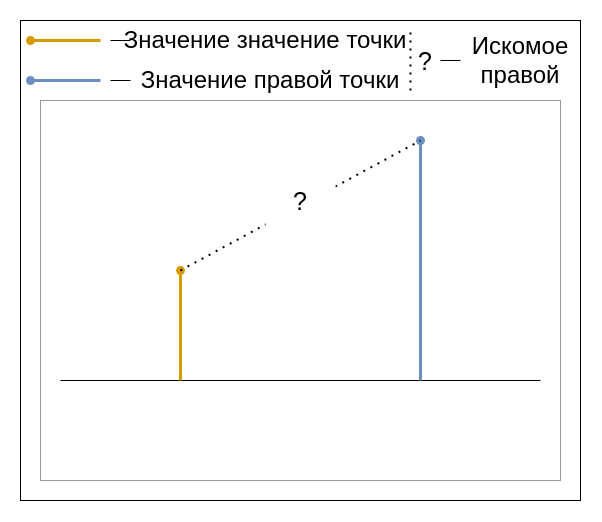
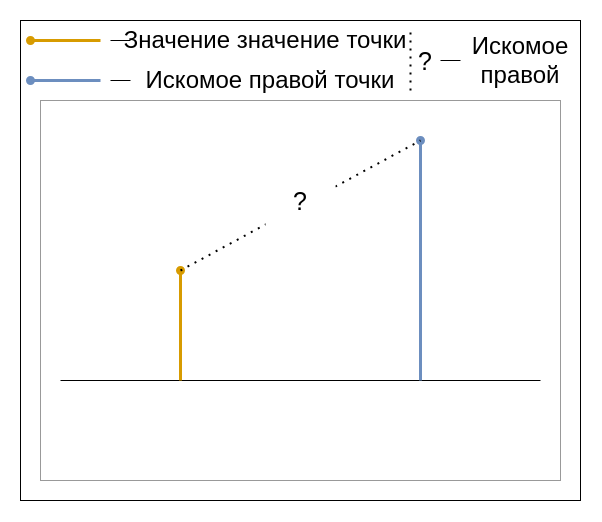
node "Значение правой точки": label "Значение правой точки" -> "Искомое правой точки"
